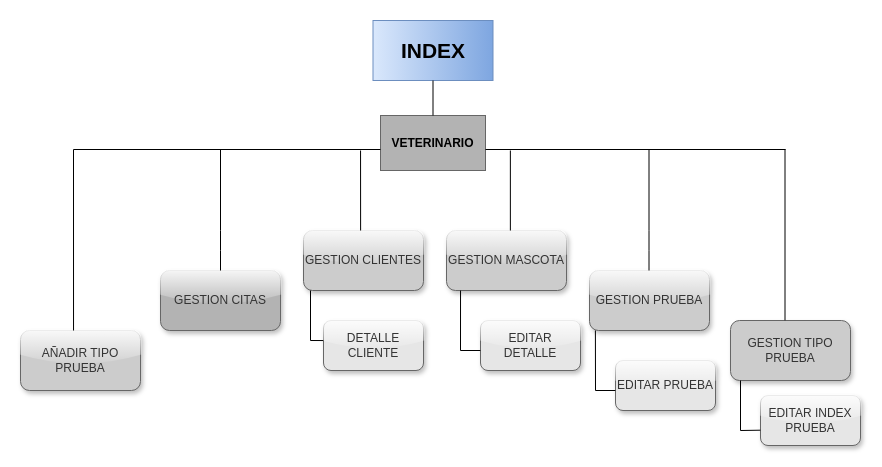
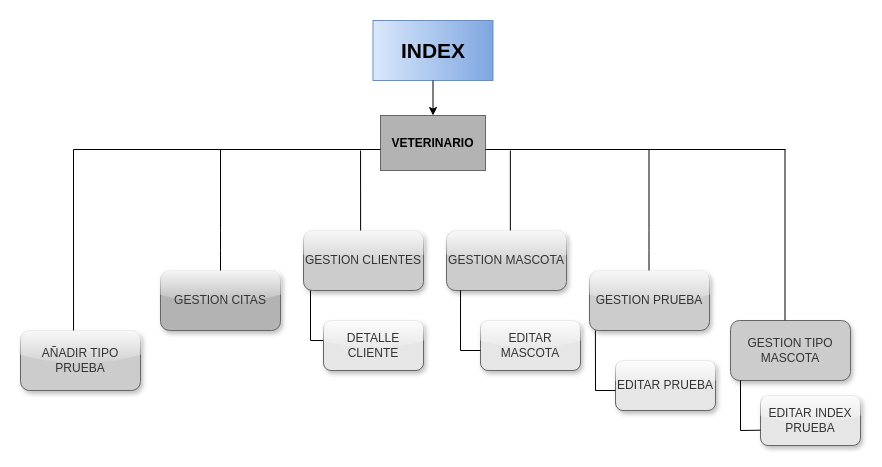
edge "INDEX" -- "VETERINARIO": arrowhead none -> classic
node "EDITAR DETALLE": label "EDITAR DETALLE" -> "EDITAR MASCOTA"
node "GESTION TIPO PRUEBA": label "GESTION TIPO PRUEBA" -> "GESTION TIPO MASCOTA"
